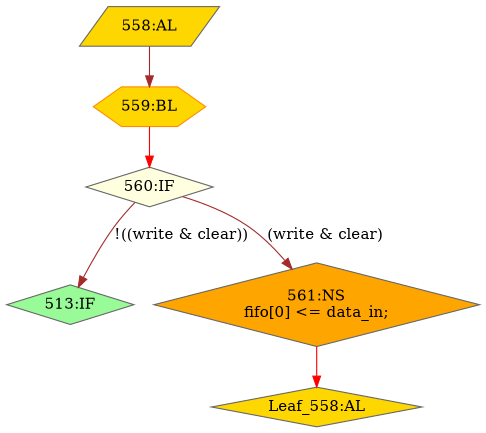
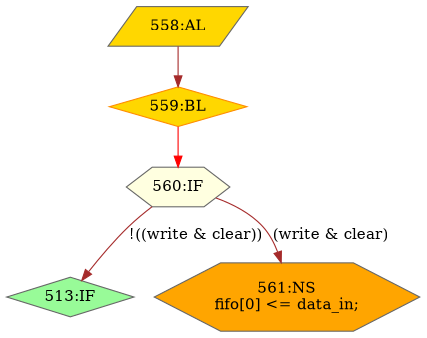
node "559:BL": shape hexagon -> diamond
node "560:IF": shape diamond -> hexagon
node "561:NS fifo[0] <= data_in;": shape diamond -> hexagon
node "Leaf_558:AL": removed
